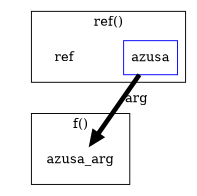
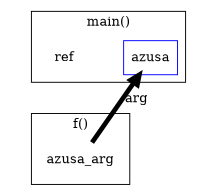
cluster "ref()": label "ref()" -> "main()"
edge "azusa" -> "azusa_arg": reversed
